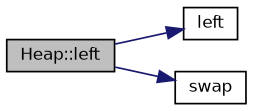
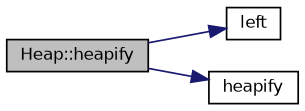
node "Heap::left": label "Heap::left" -> "Heap::heapify"
node "swap": label "swap" -> "heapify"
